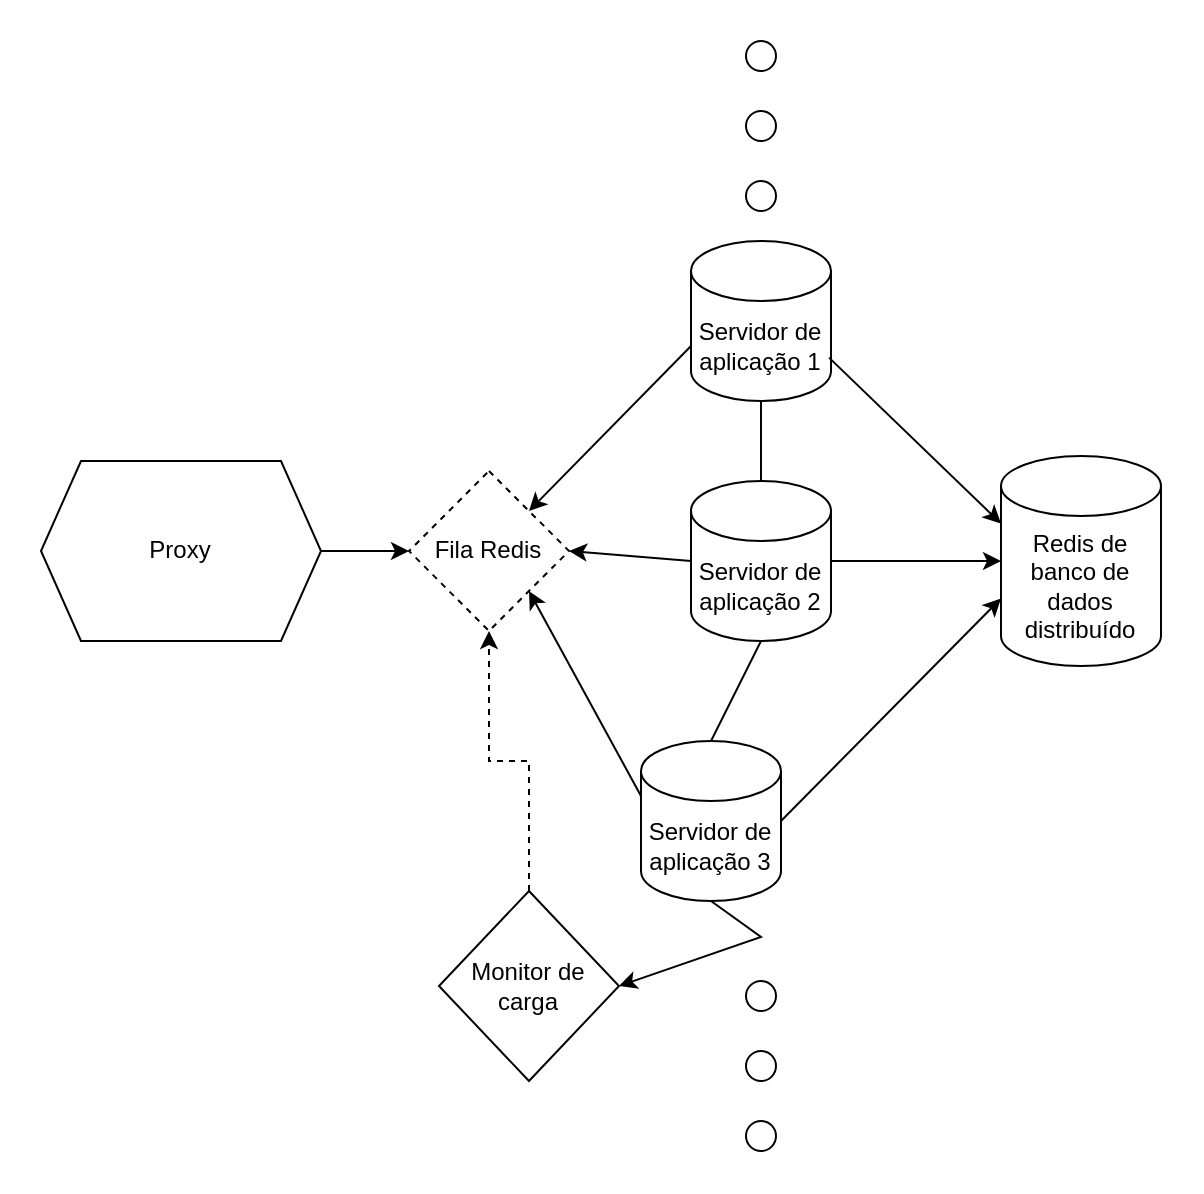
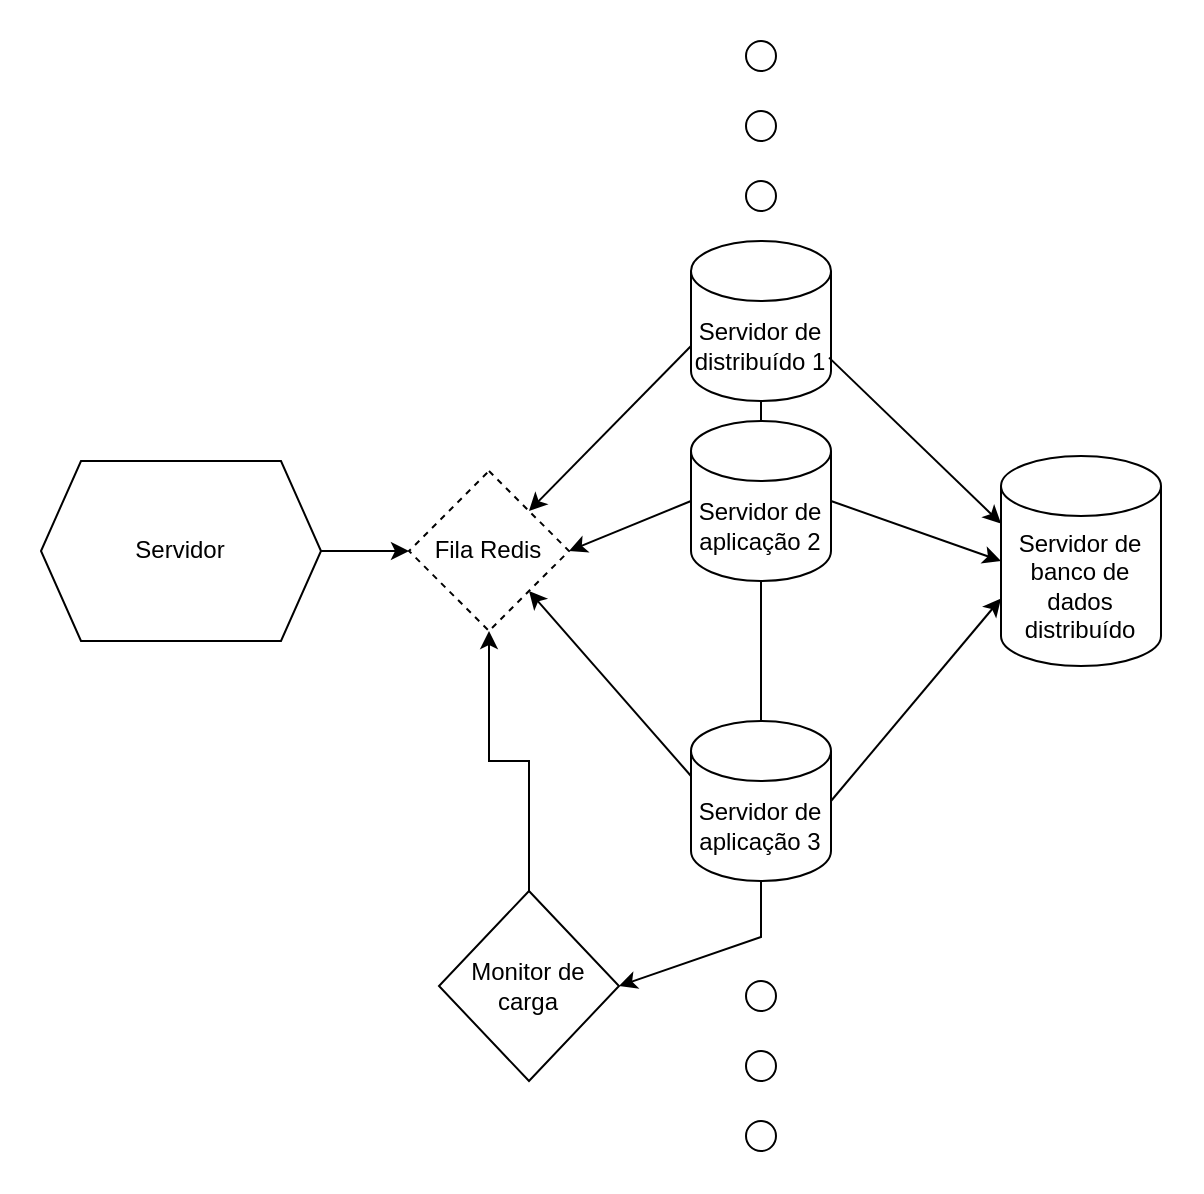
node "Servidor de aplicação 1": label "Servidor de aplicação 1" -> "Servidor de distribuído 1"
node "Proxy": label "Proxy" -> "Servidor"
node "Servidor de aplicação 2": moved (761, 561) -> (761, 501)
node "Redis de banco de dados distribuído": label "Redis de banco de dados distribuído" -> "Servidor de banco de dados distribuído"
edge "Monitor de carga" -> "Fila Redis": style dashed -> solid
node "Servidor de aplicação 3": moved (711, 821) -> (761, 801)
